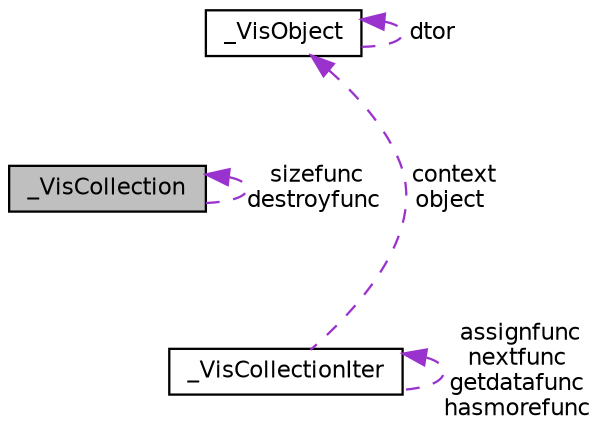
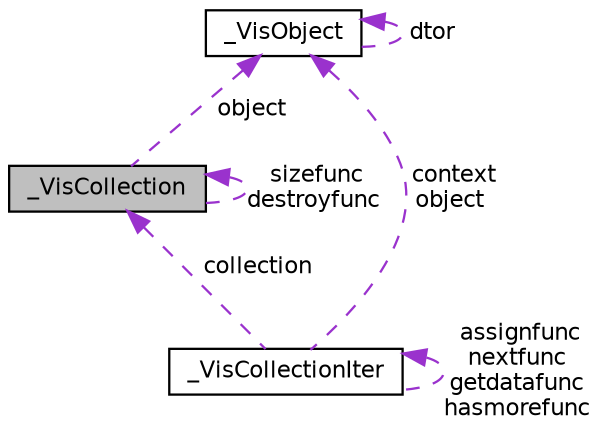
edge "_VisCollection" -> "_VisObject": added, label "object"
edge "_VisCollectionIter" -> "_VisCollection": added, label "collection"
